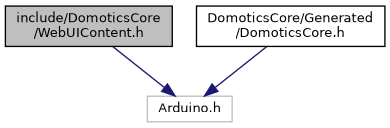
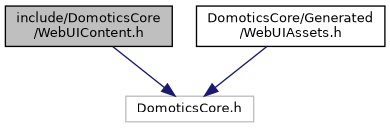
node "DomoticsCore/Generated /DomoticsCore.h": label "DomoticsCore/Generated /DomoticsCore.h" -> "DomoticsCore/Generated /WebUIAssets.h"
node "Arduino.h": label "Arduino.h" -> "DomoticsCore.h"
